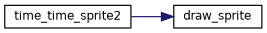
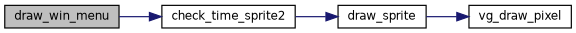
node "draw_win_menu": added
node "time_time_sprite2": label "time_time_sprite2" -> "check_time_sprite2"
node "vg_draw_pixel": added
